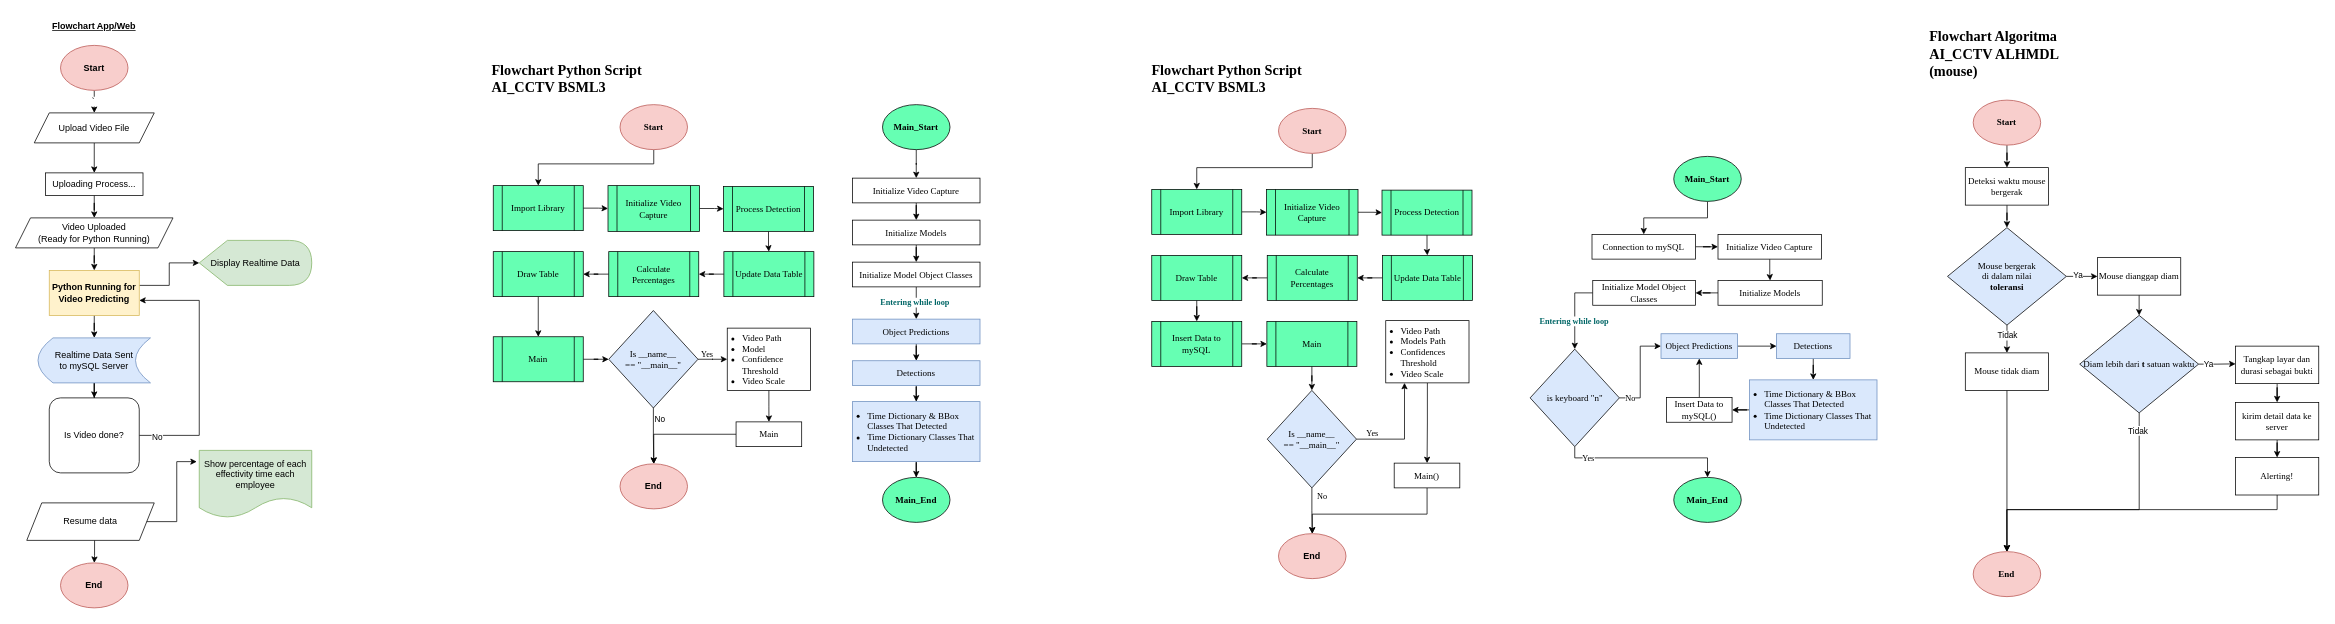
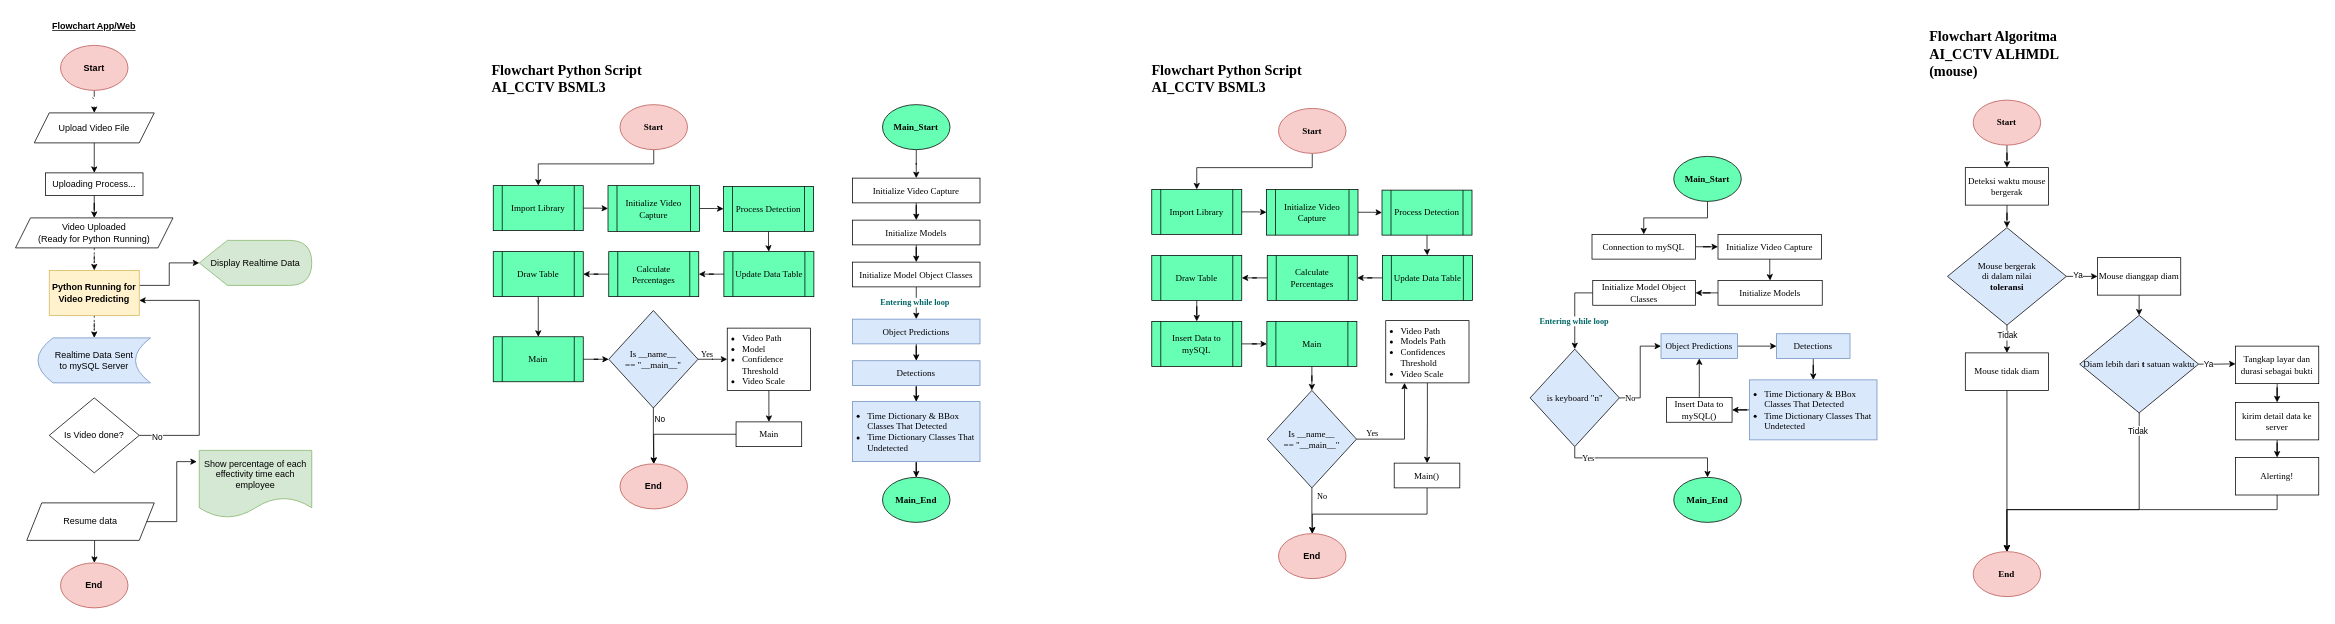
edge "Video Uploaded (Ready for Python Running)" -> "Python Running for Video Predicting": style solid -> dashed
edge "Python Running for Video Predicting" -> "Realtime Data Sent to mySQL Server": style solid -> dashed
edge "Realtime Data Sent to mySQL Server" -> "Is Video done?": removed
node "Is Video done?": shape rounded rectangle -> diamond
